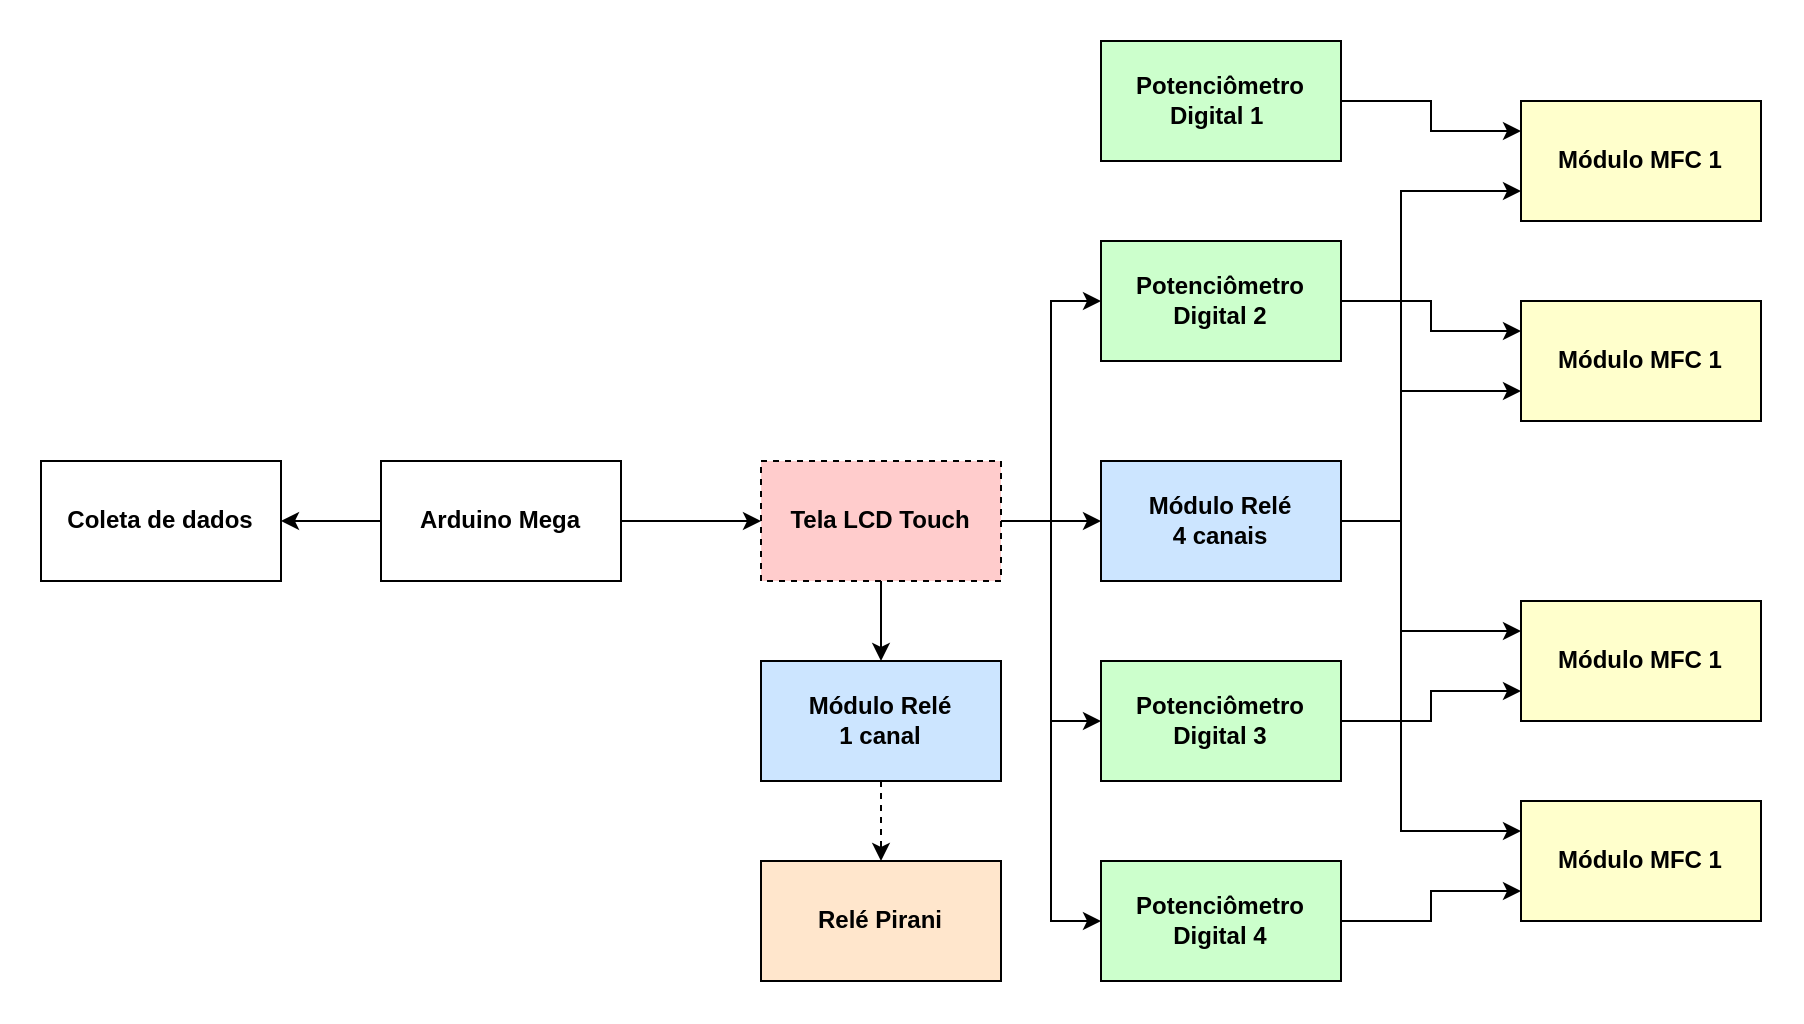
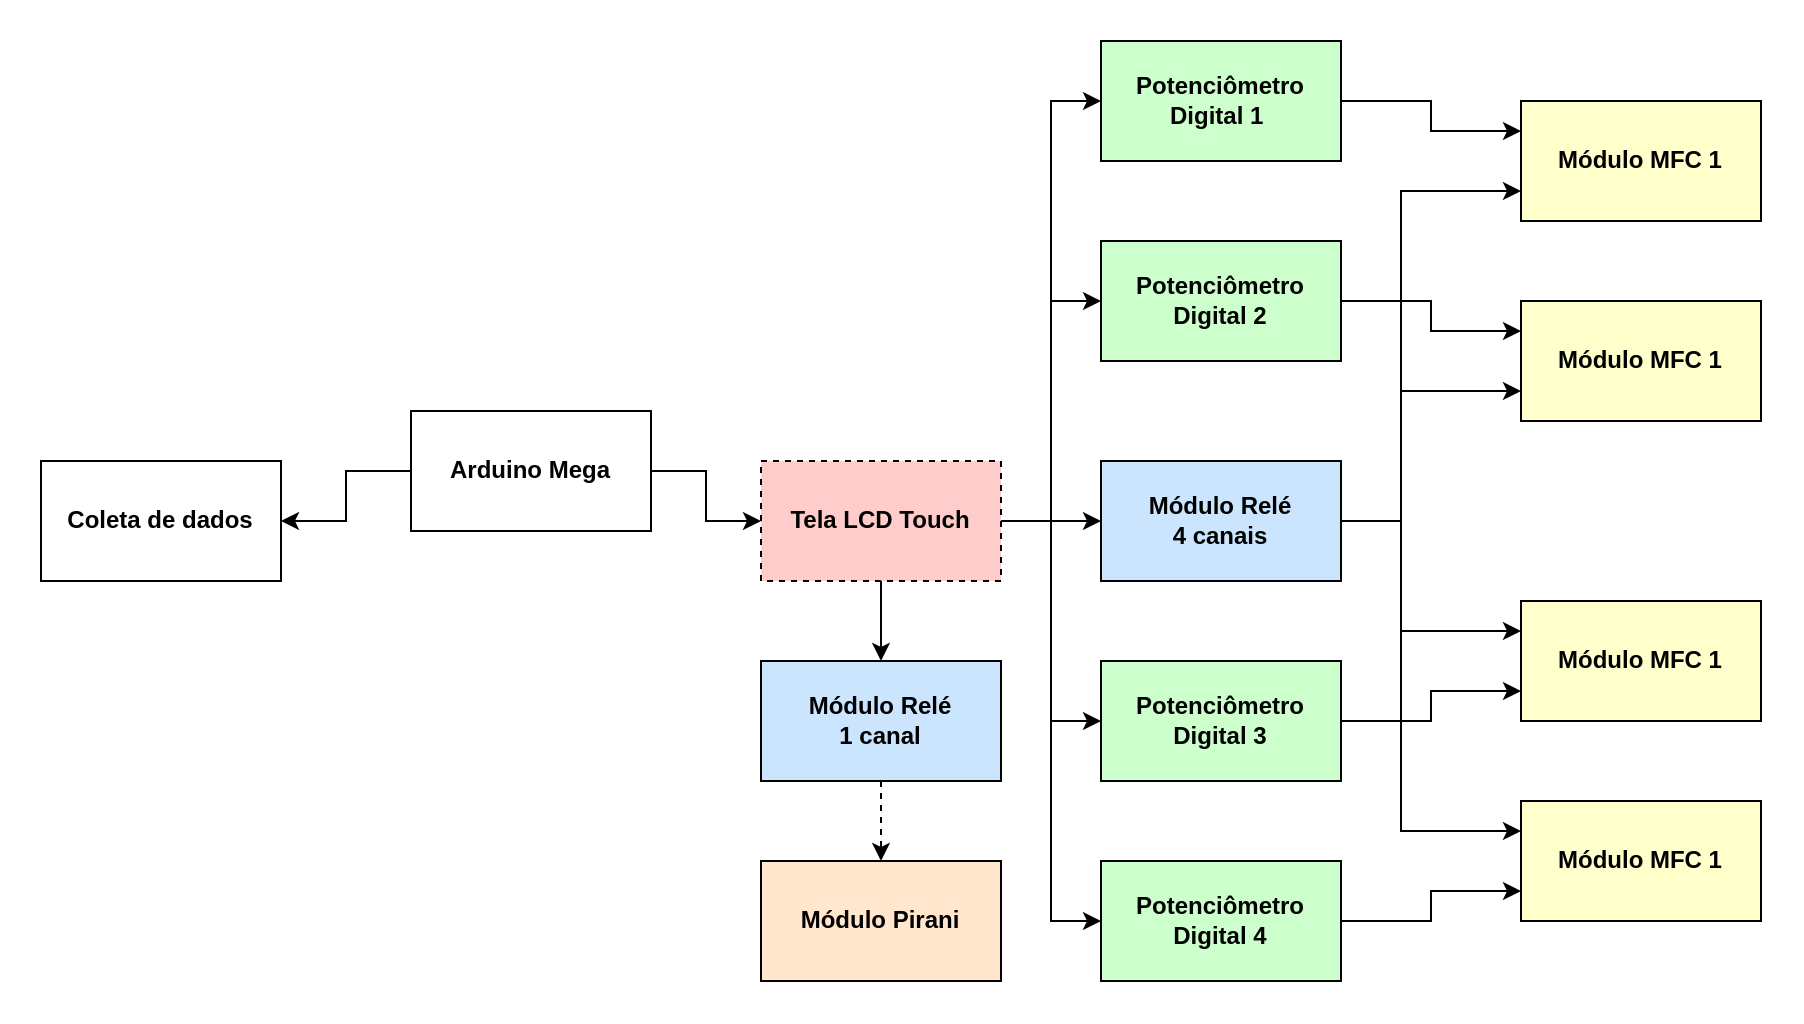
edge "Tela LCD Touch" -> "Potenciômetro Digital 1": added
node "Arduino Mega": moved (501, 521) -> (531, 471)
node "Relé Pirani": label "Relé Pirani" -> "Módulo Pirani"
